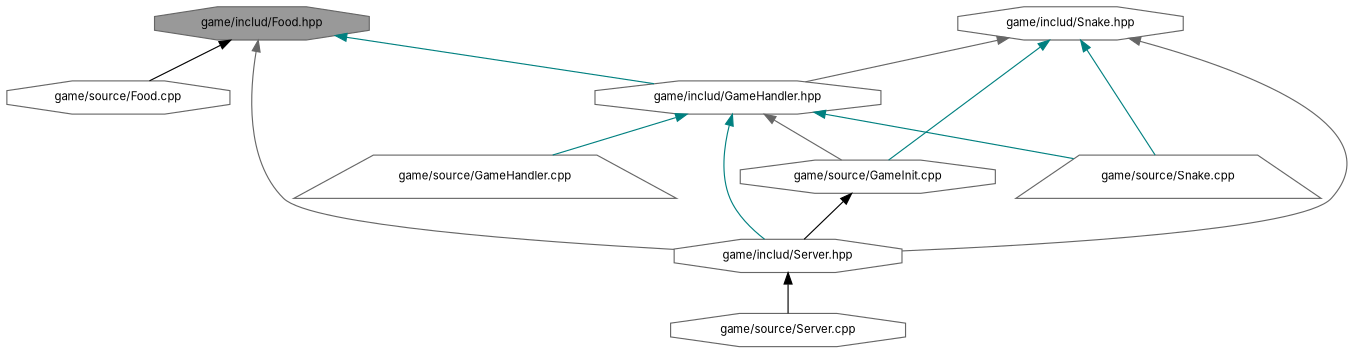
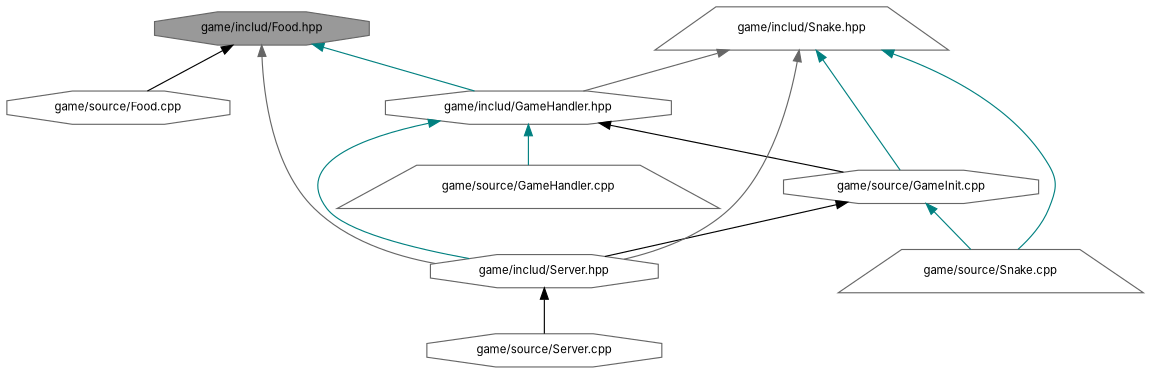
node "game/includ/Snake.hpp": shape octagon -> trapezium
edge "game/source/Snake.cpp" -> "game/includ/GameHandler.hpp": now "game/source/Snake.cpp" -> "game/source/GameInit.cpp"
edge "game/source/GameInit.cpp" -> "game/includ/GameHandler.hpp": color gray40 -> black
